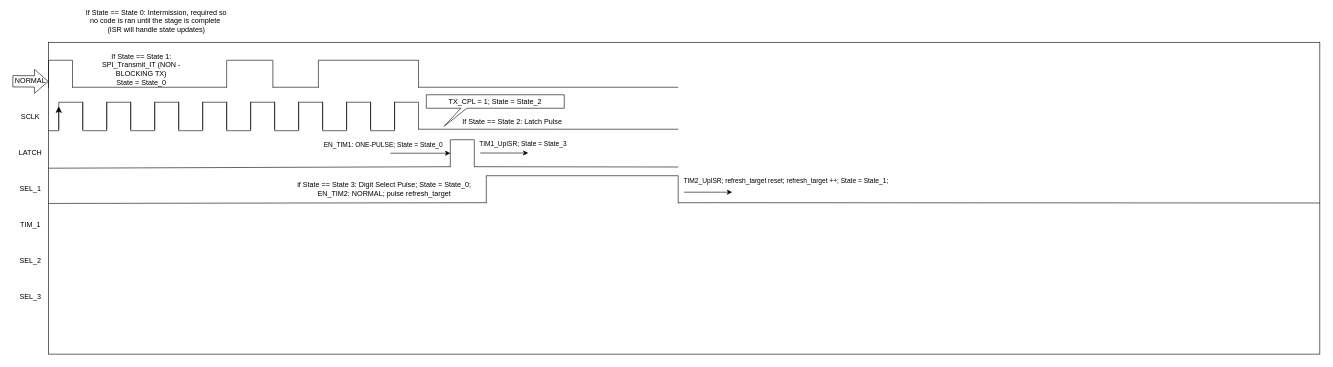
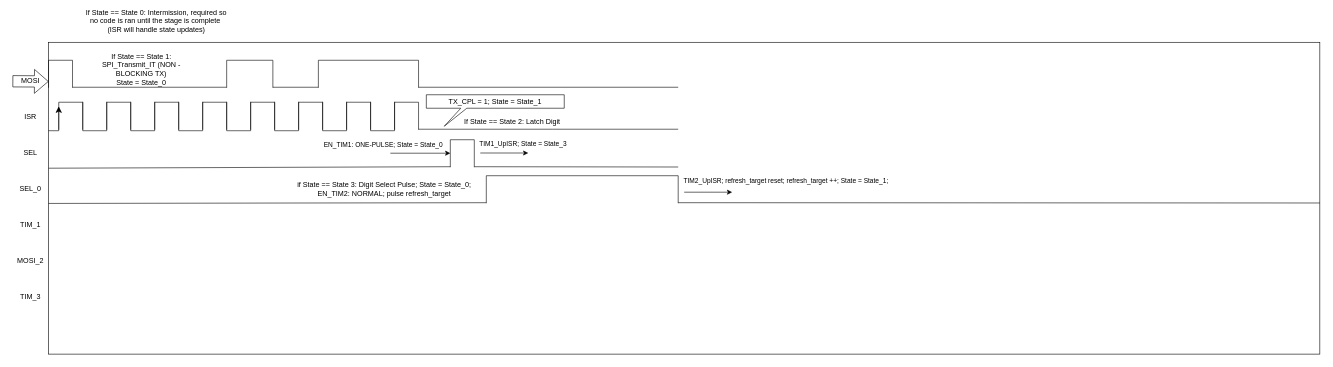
node "NORMAL": label "NORMAL" -> "MOSI"
node "TX_CPL = 1; State = State_2": label "TX_CPL = 1; State = State_2" -> "TX_CPL = 1; State = State_1"
node "SCLK": label "SCLK" -> "ISR"
node "If State == State 2: Latch Pulse": label "If State == State 2: Latch Pulse" -> "If State == State 2: Latch Digit"
node "LATCH": label "LATCH" -> "SEL"
node "SEL_1": label "SEL_1" -> "SEL_0"
node "SEL_2": label "SEL_2" -> "MOSI_2"
node "SEL_3": label "SEL_3" -> "TIM_3"
